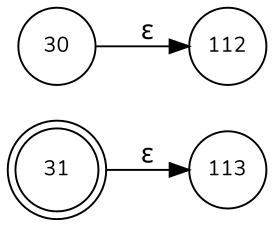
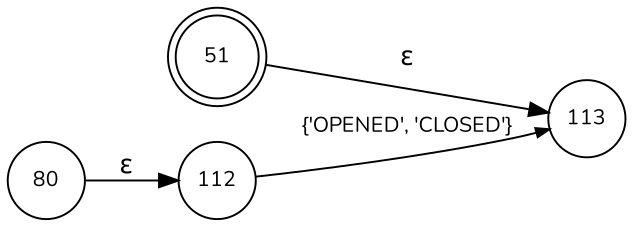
node "30": label "30" -> "80"
edge "112" -> "113": added, label "{'OPENED', 'CLOSED'}"
node "31": label "31" -> "51"
